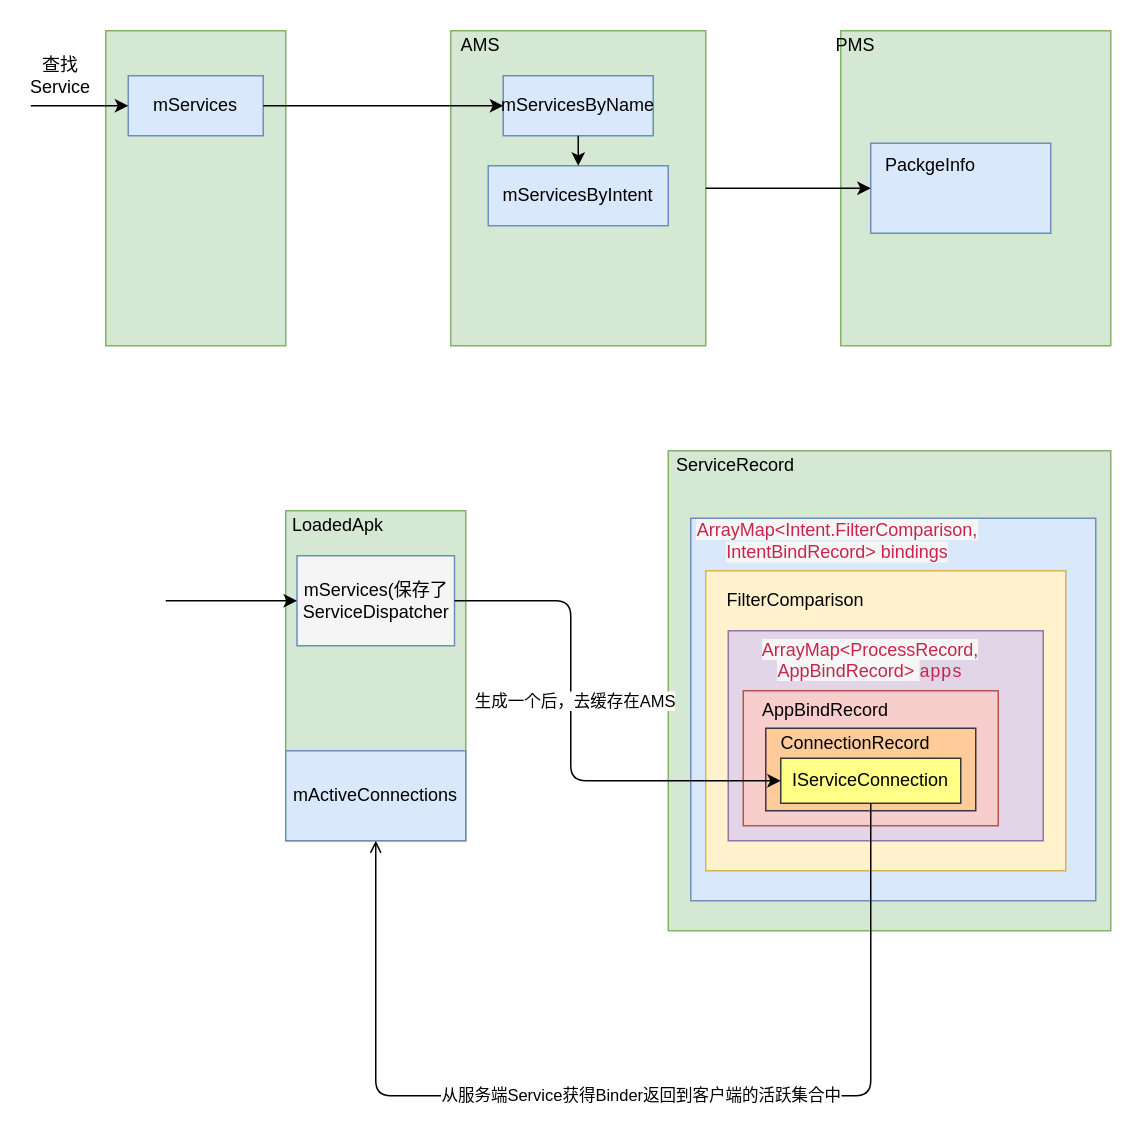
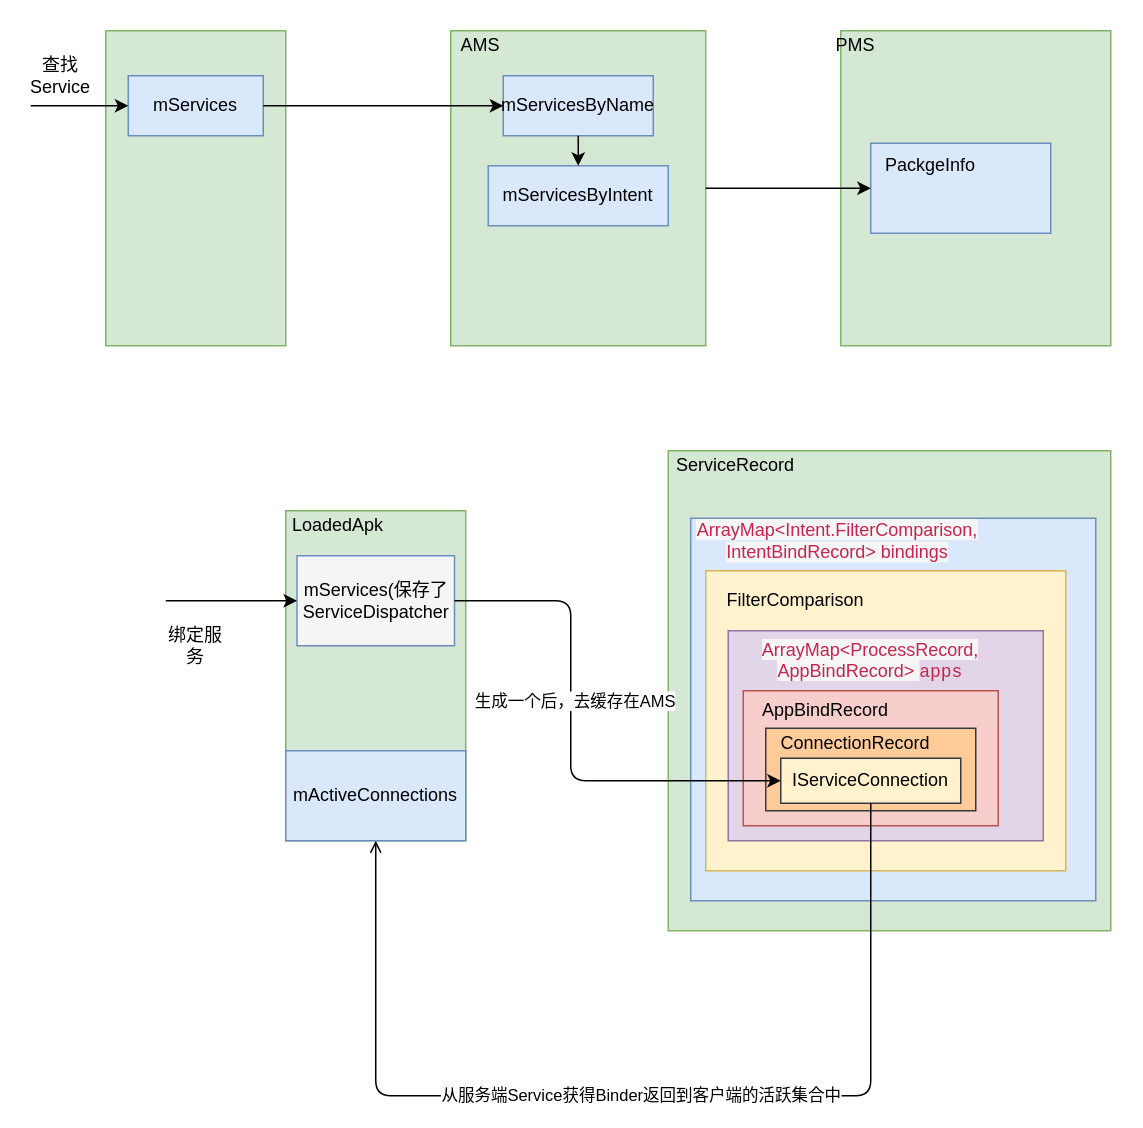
node "绑定服务": added
node "IServiceConnection": fillcolor #ffff88 -> #fff2cc
